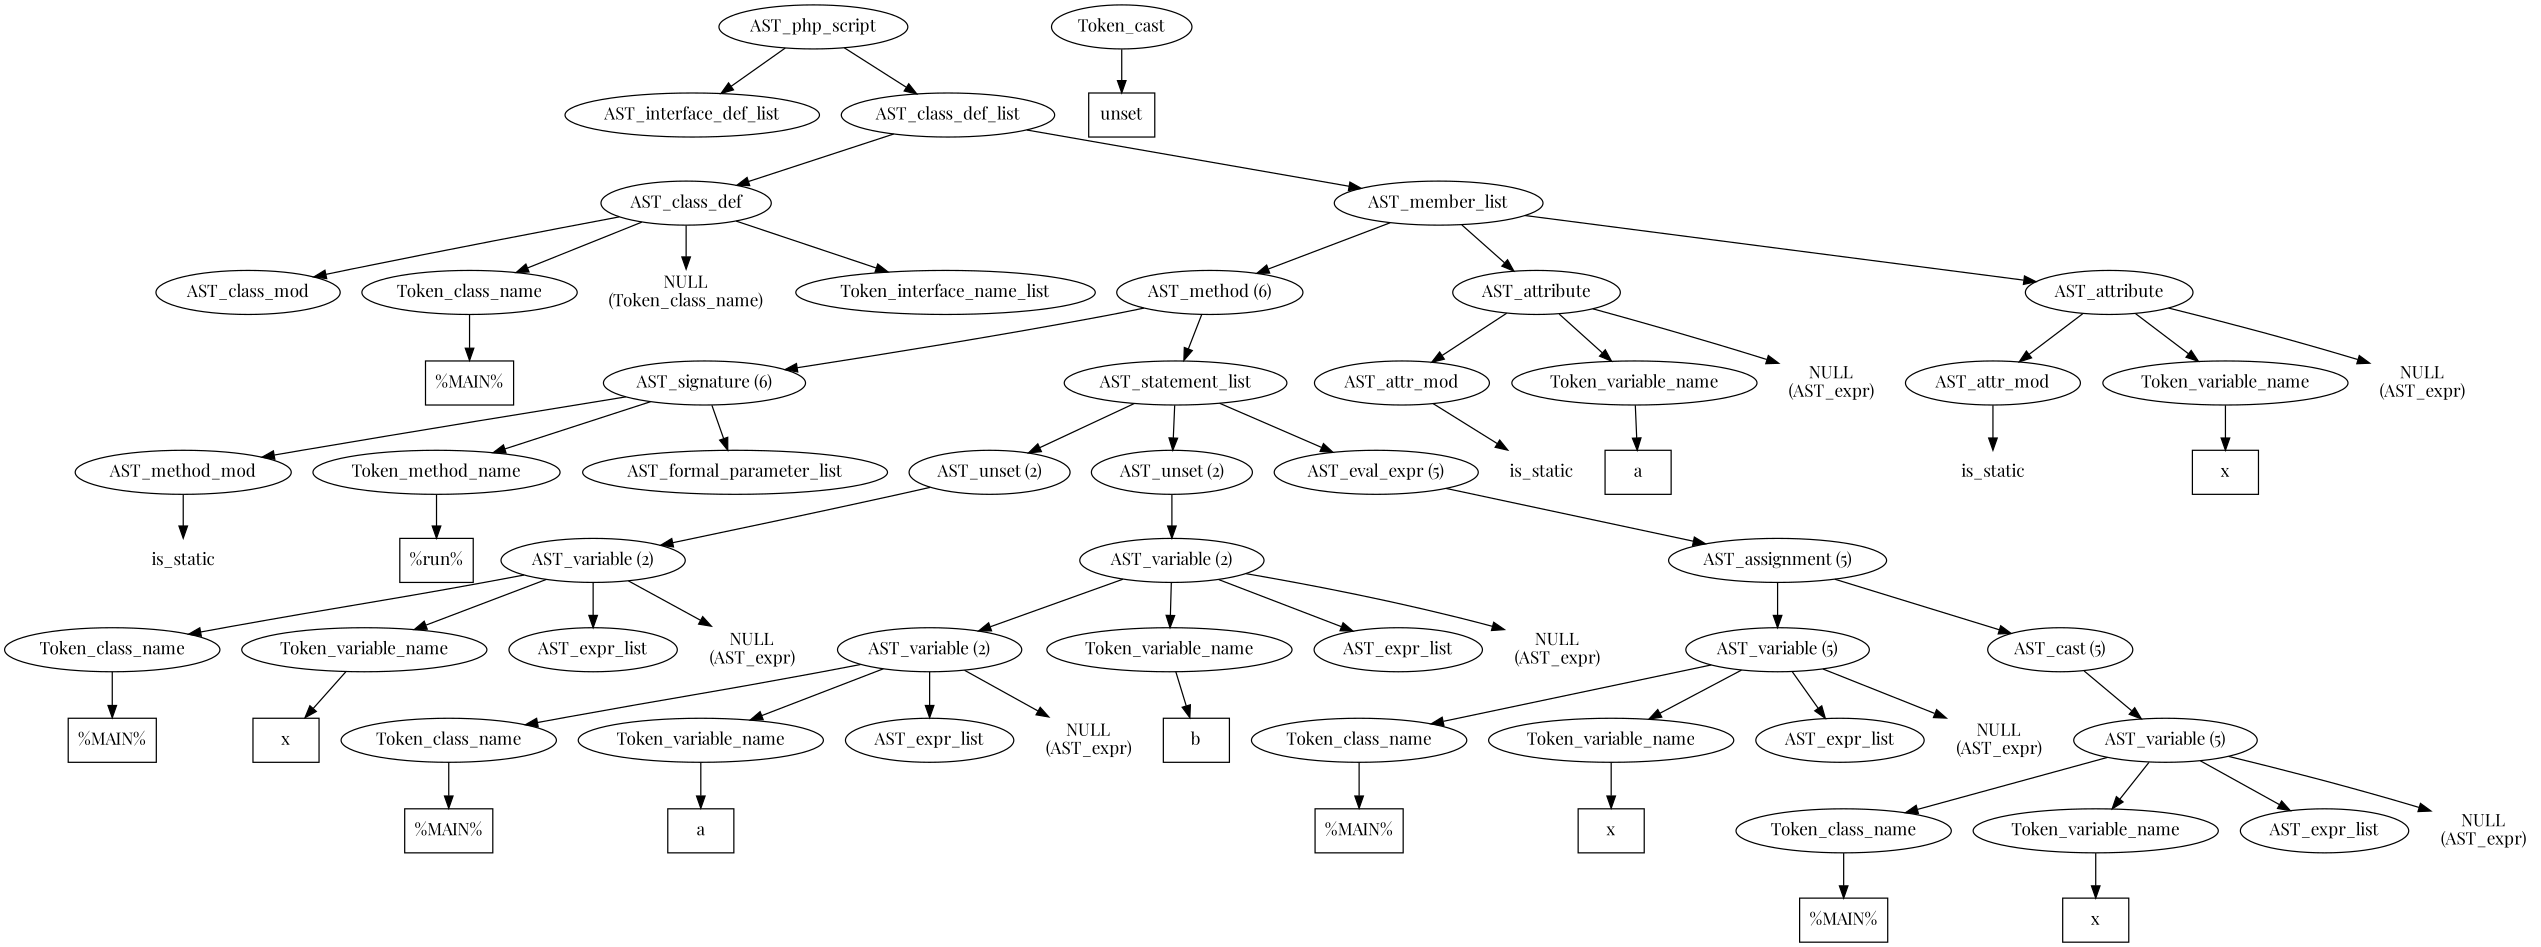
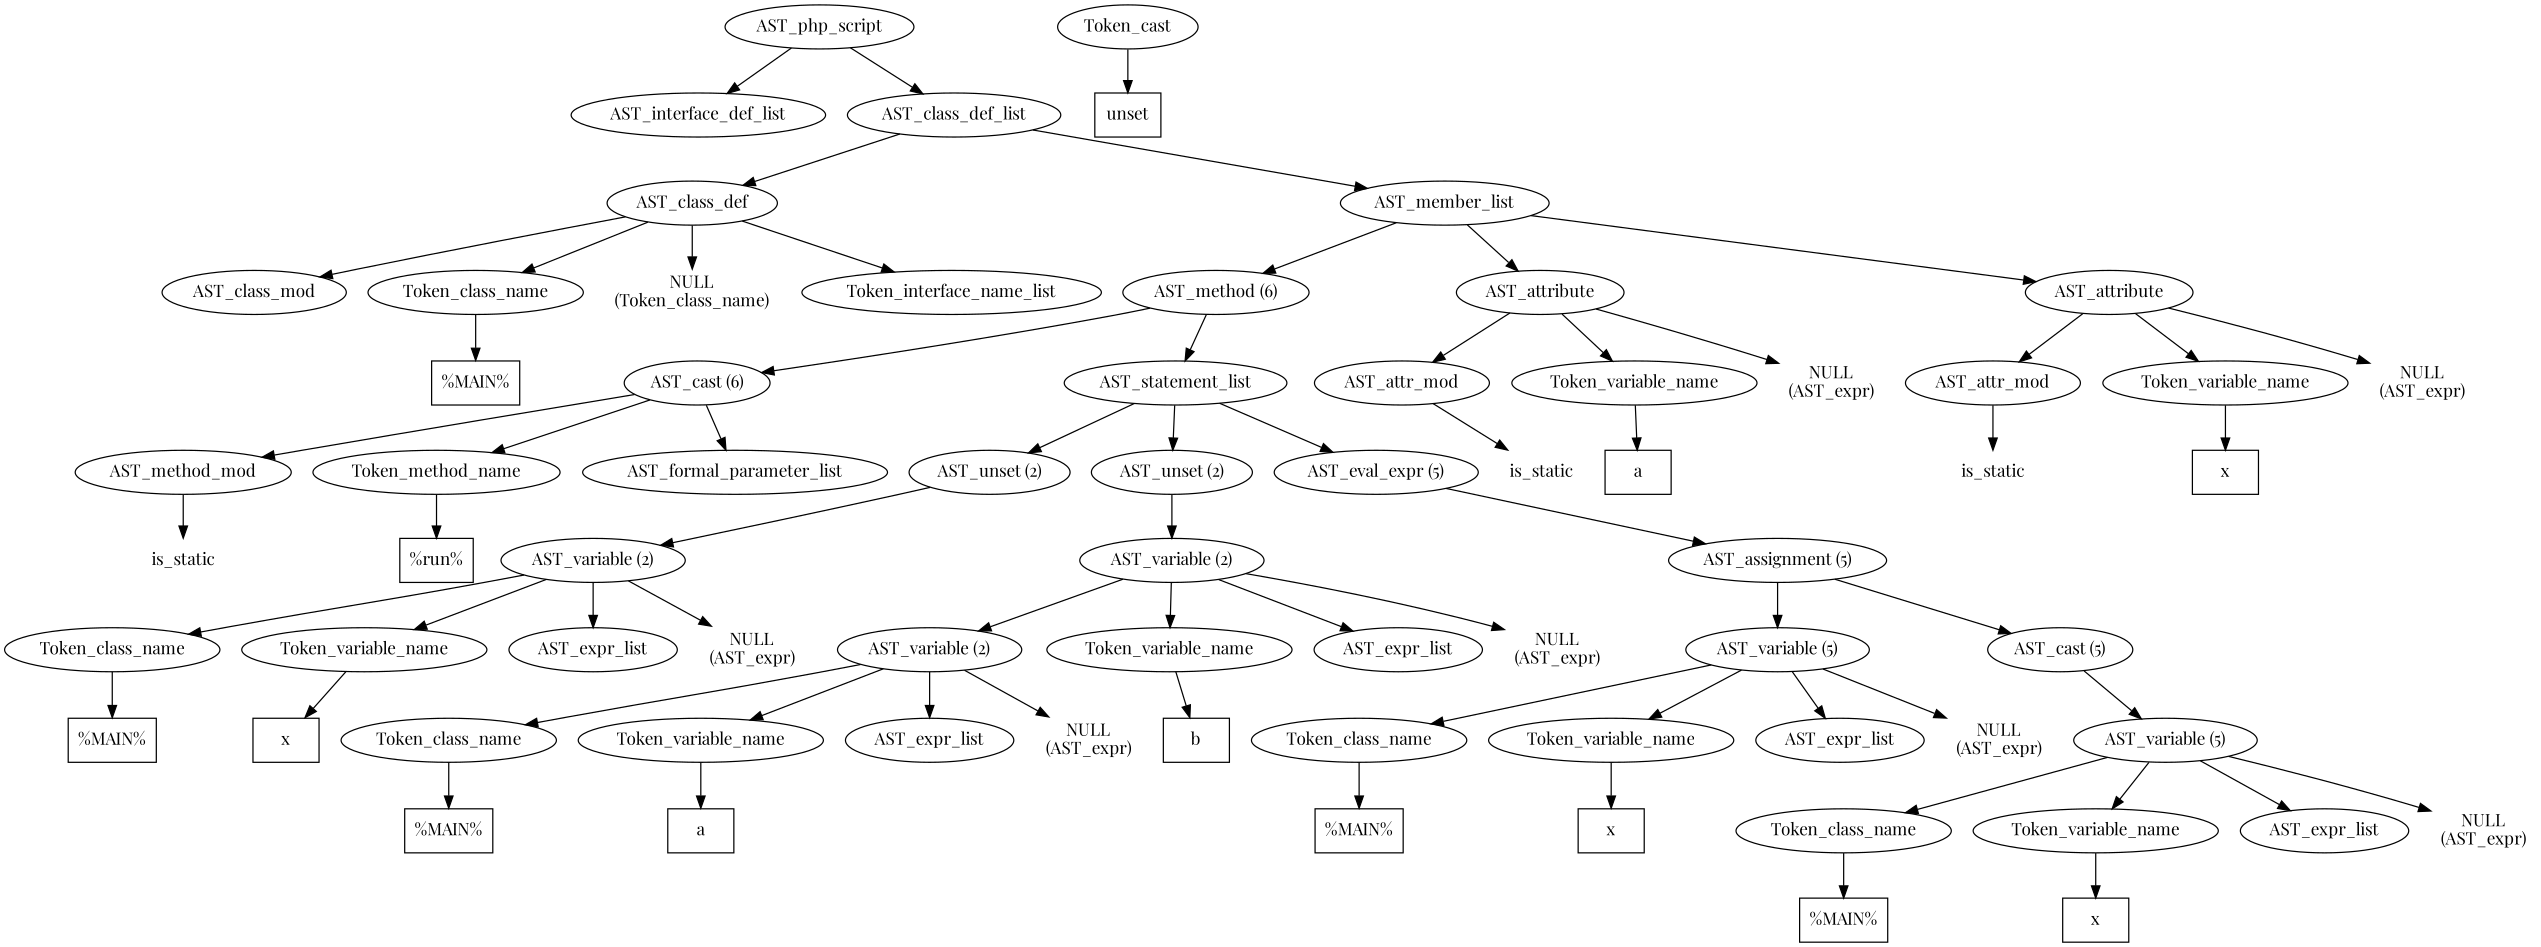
node "AST_signature (6)": label "AST_signature (6)" -> "AST_cast (6)"
